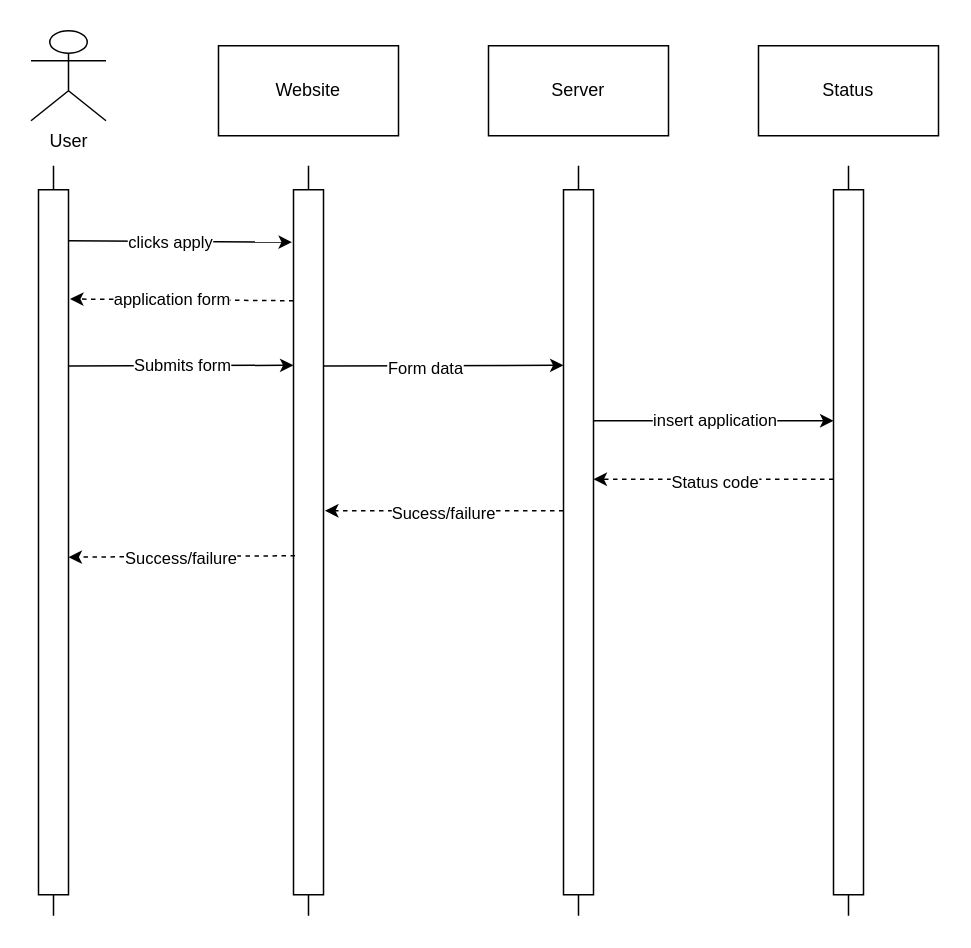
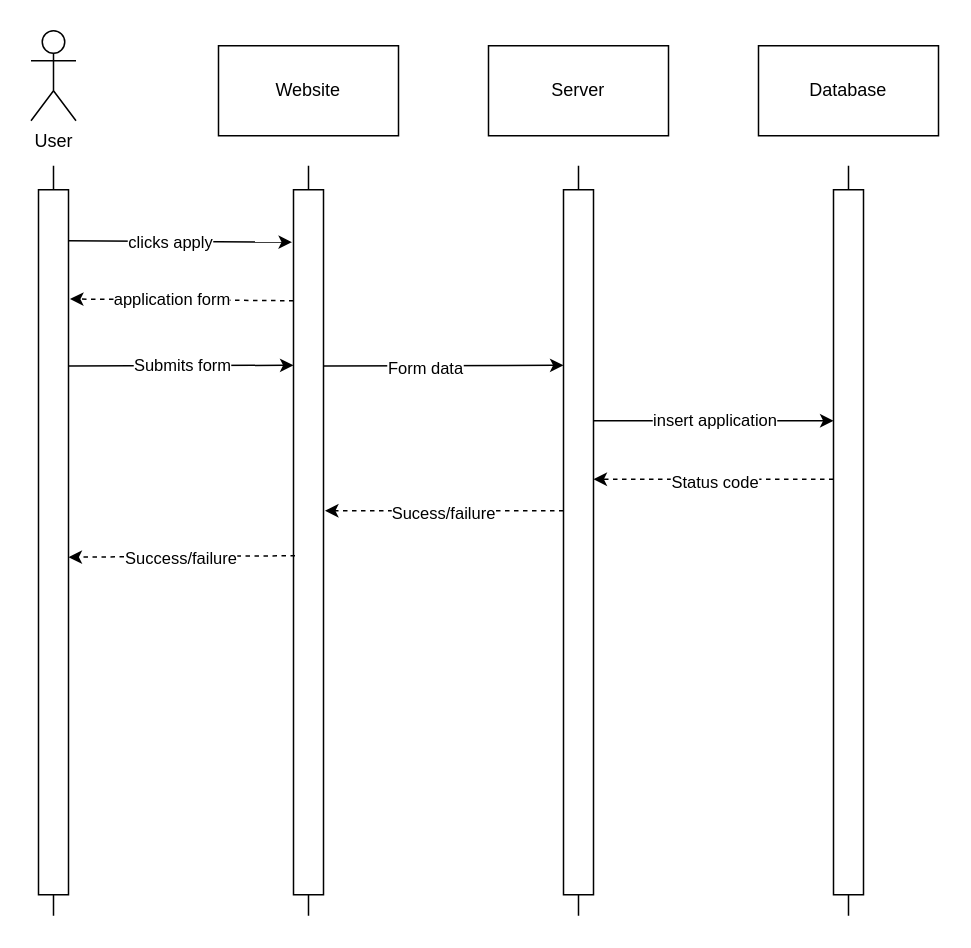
node "User": size 75x90 -> 45x90
node "Status": label "Status" -> "Database"
